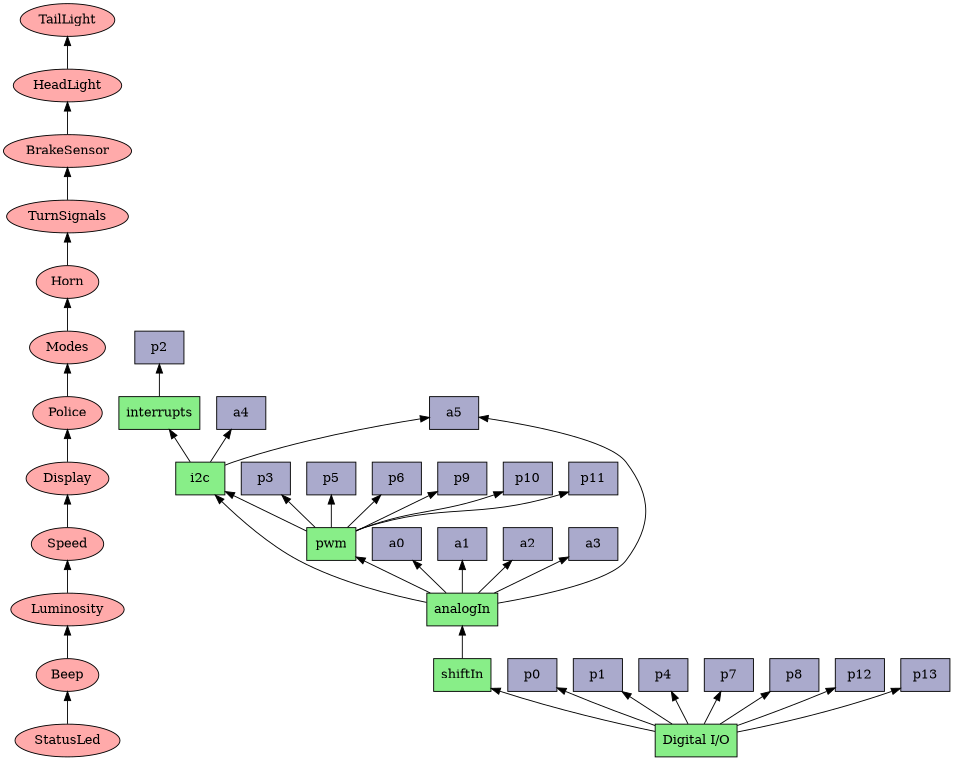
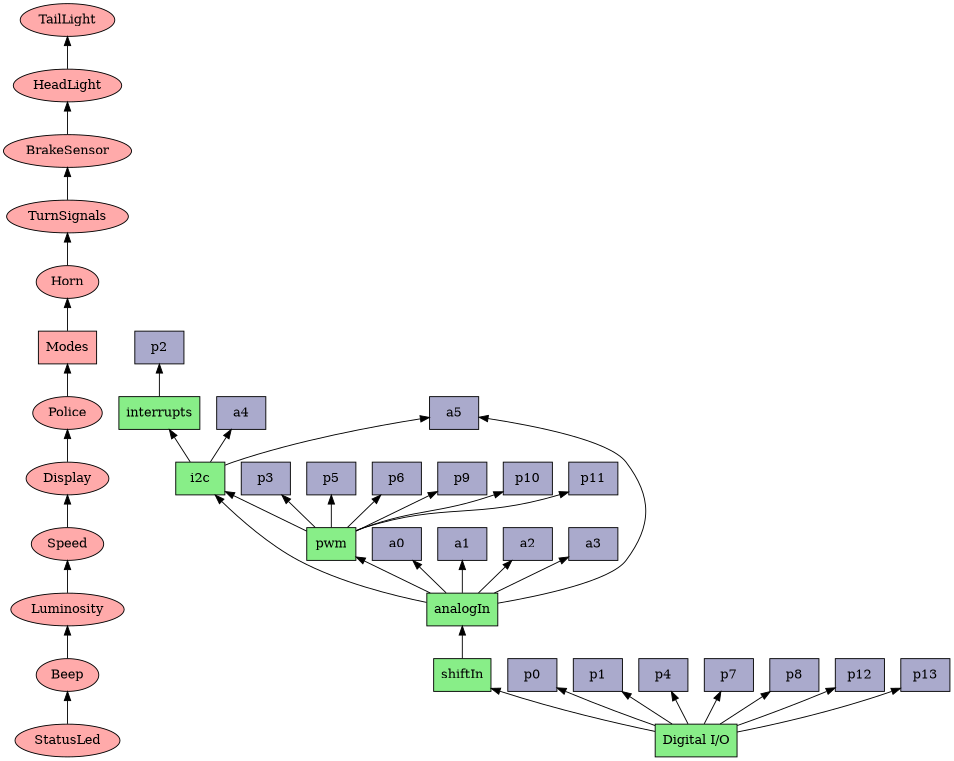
node "Modes": shape ellipse -> box
